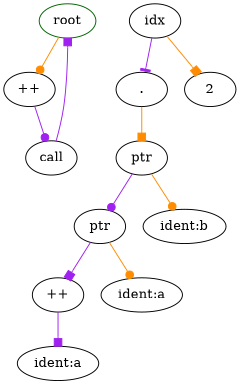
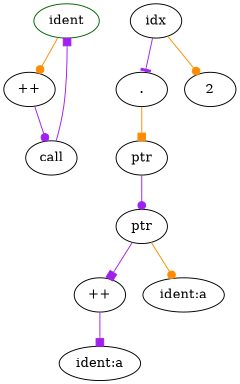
node "root": label "root" -> "ident"
edge "idx" -> "2": arrowhead box -> dot
node "ident:b": removed
